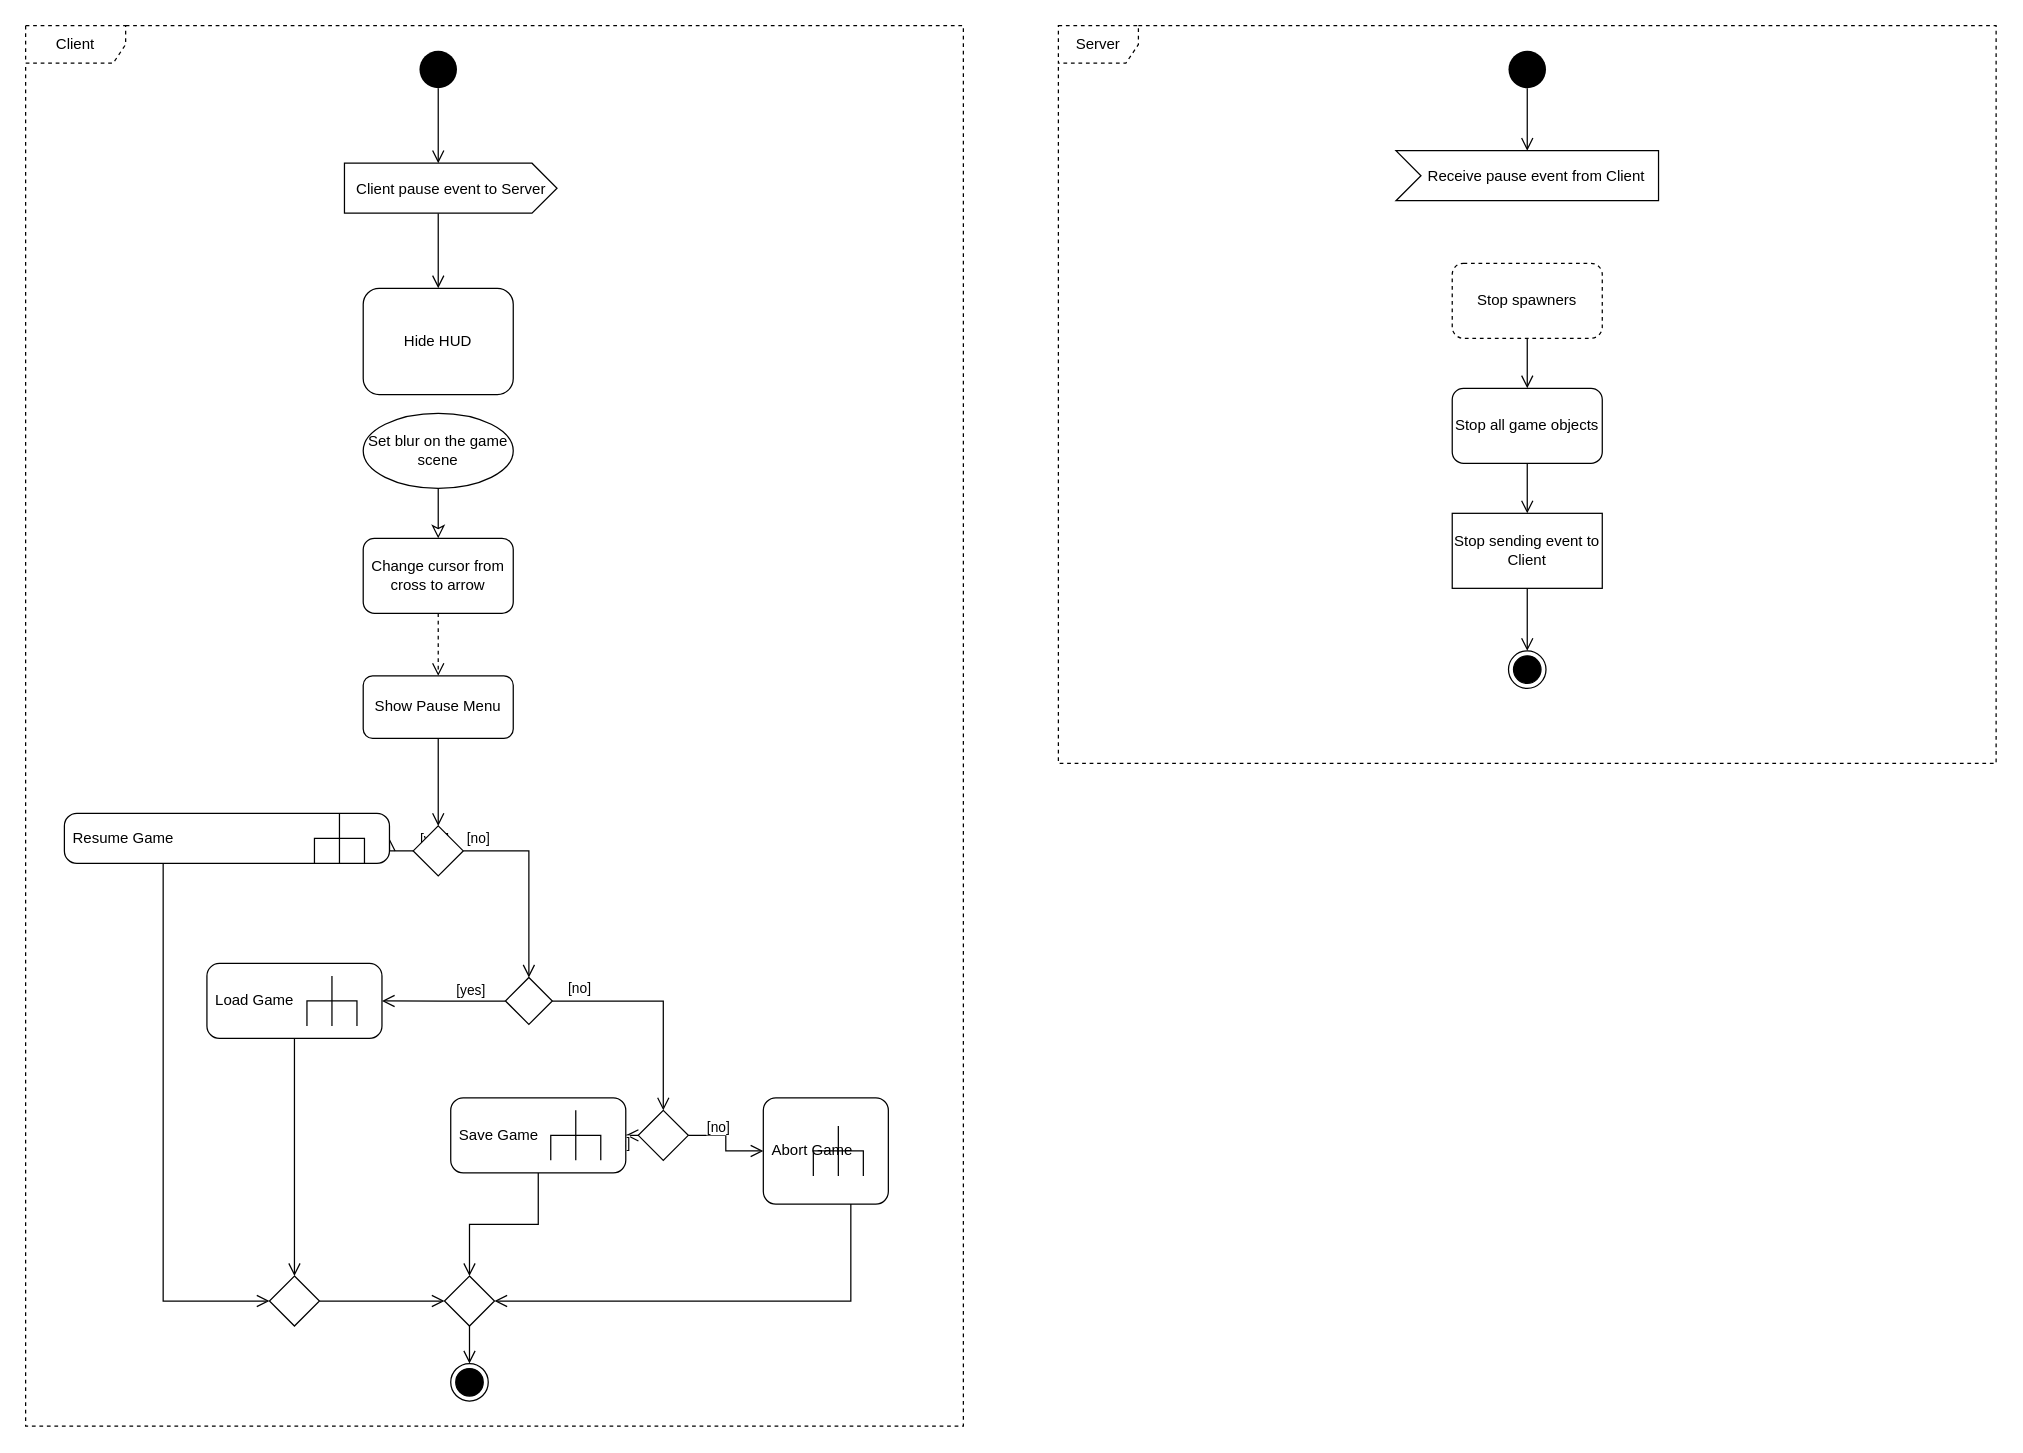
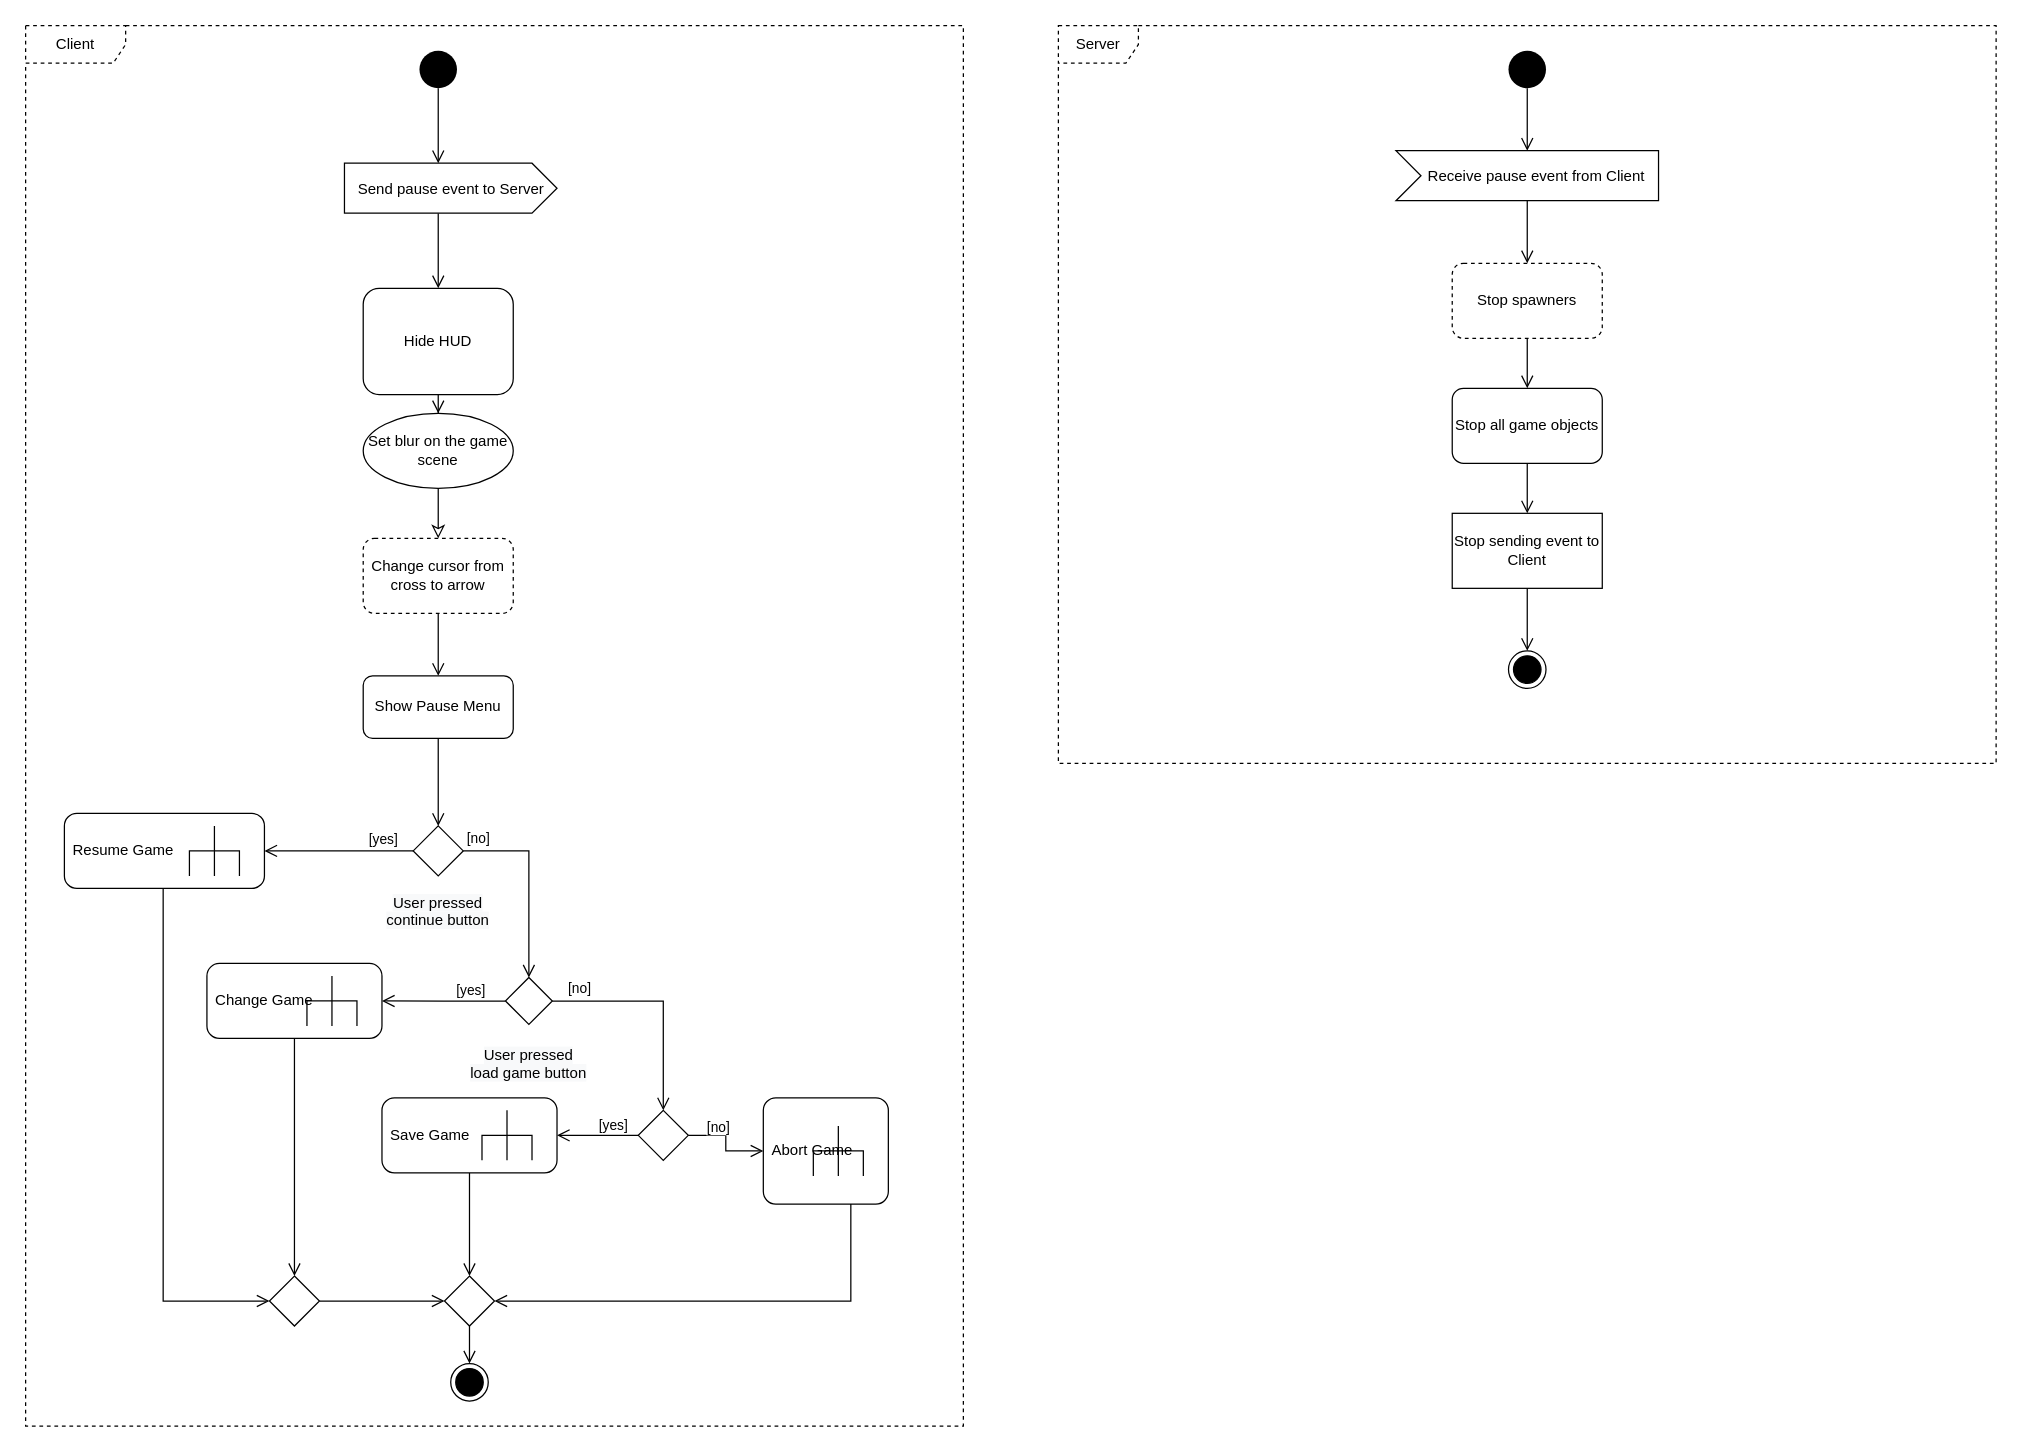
node "Client pause event to Server": label "Client pause event to Server" -> "Send pause event to Server"
edge "Receive pause event from Client" -> "Stop spawners": added
edge "Hide HUD" -> "Set blur on the game scene": added
node "Change cursor from cross to arrow": style solid -> dashed
edge "Change cursor from cross to arrow" -> "Show Pause Menu": style dashed -> solid
node "Resume Game": size 325x50 -> 200x75
node "User pressed continue button": added
node "Load Game": label "Load Game" -> "Change Game"
node "User pressed load game button": added
node "Save Game": moved (538, 1135) -> (469, 1135)
